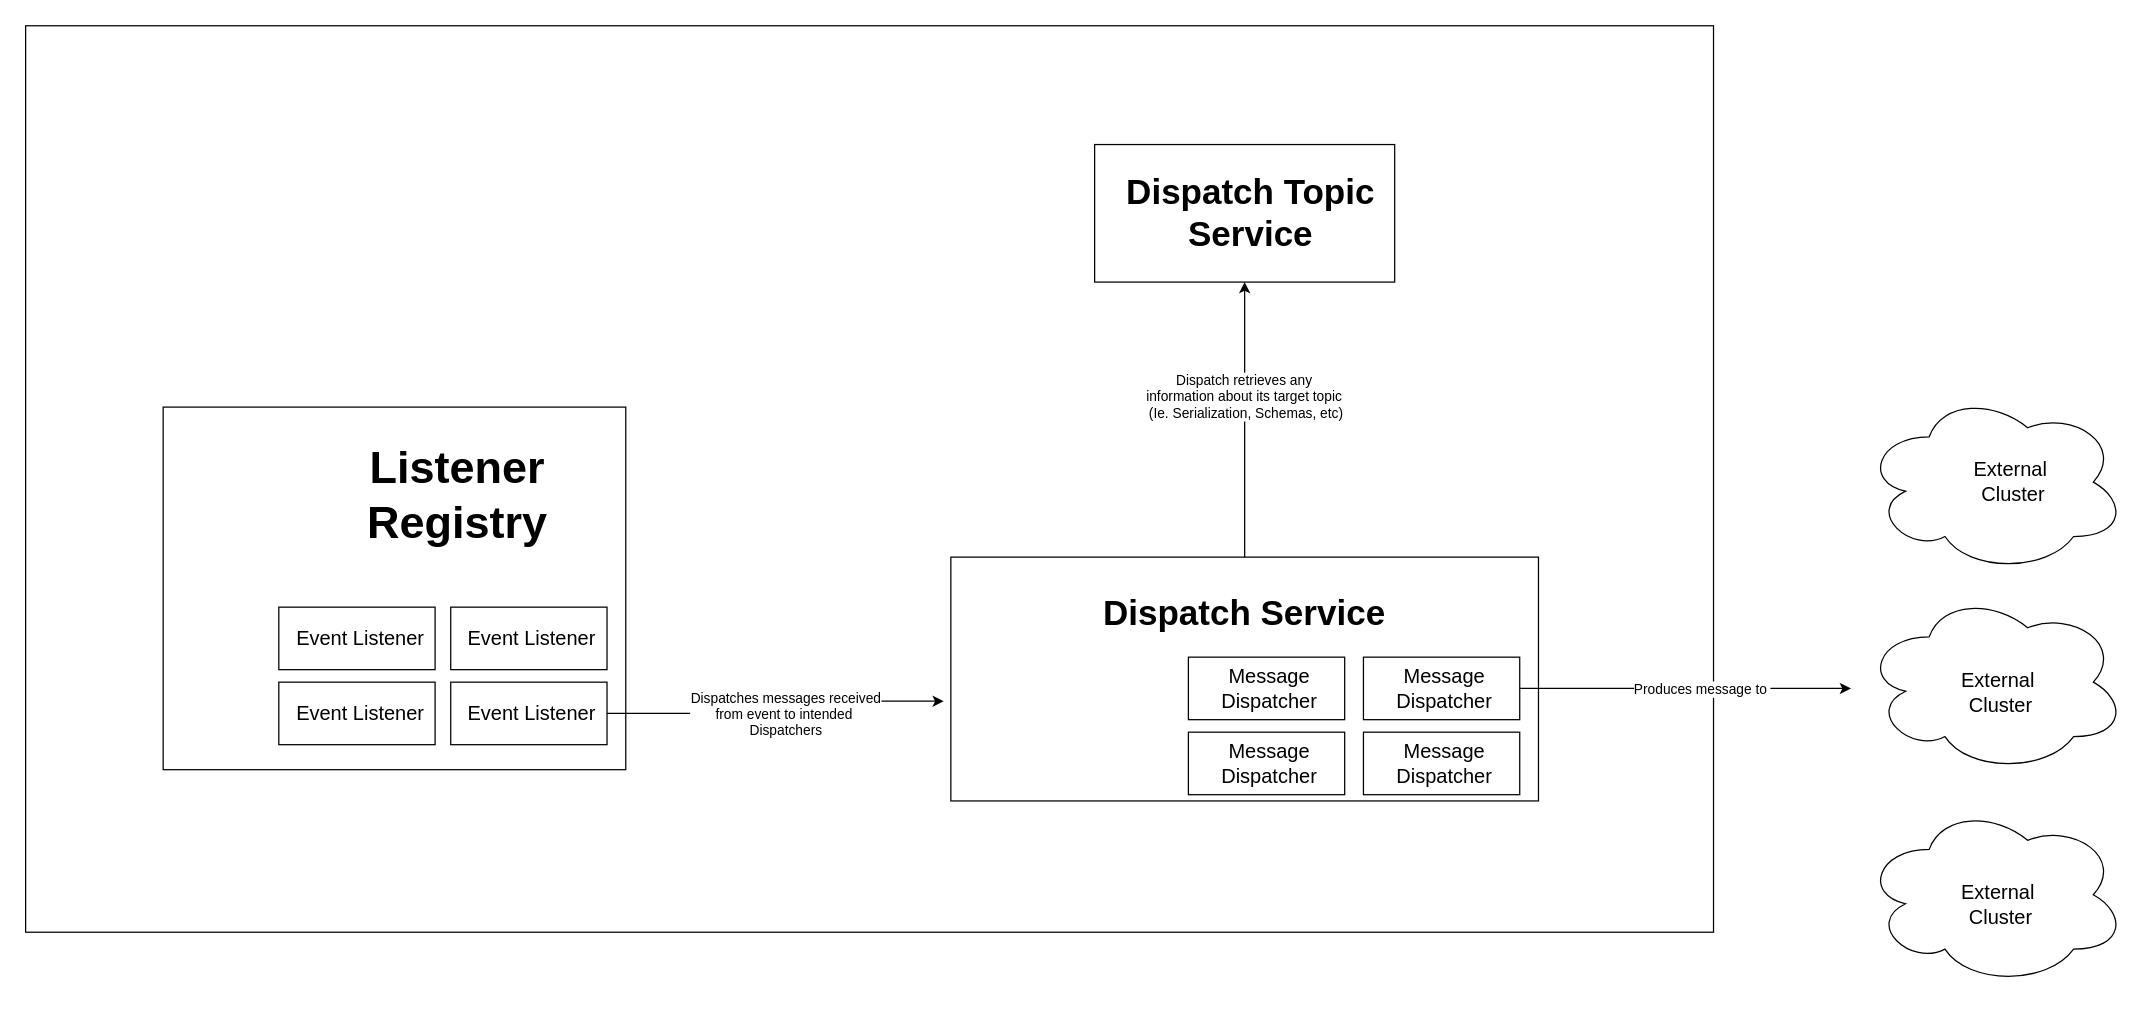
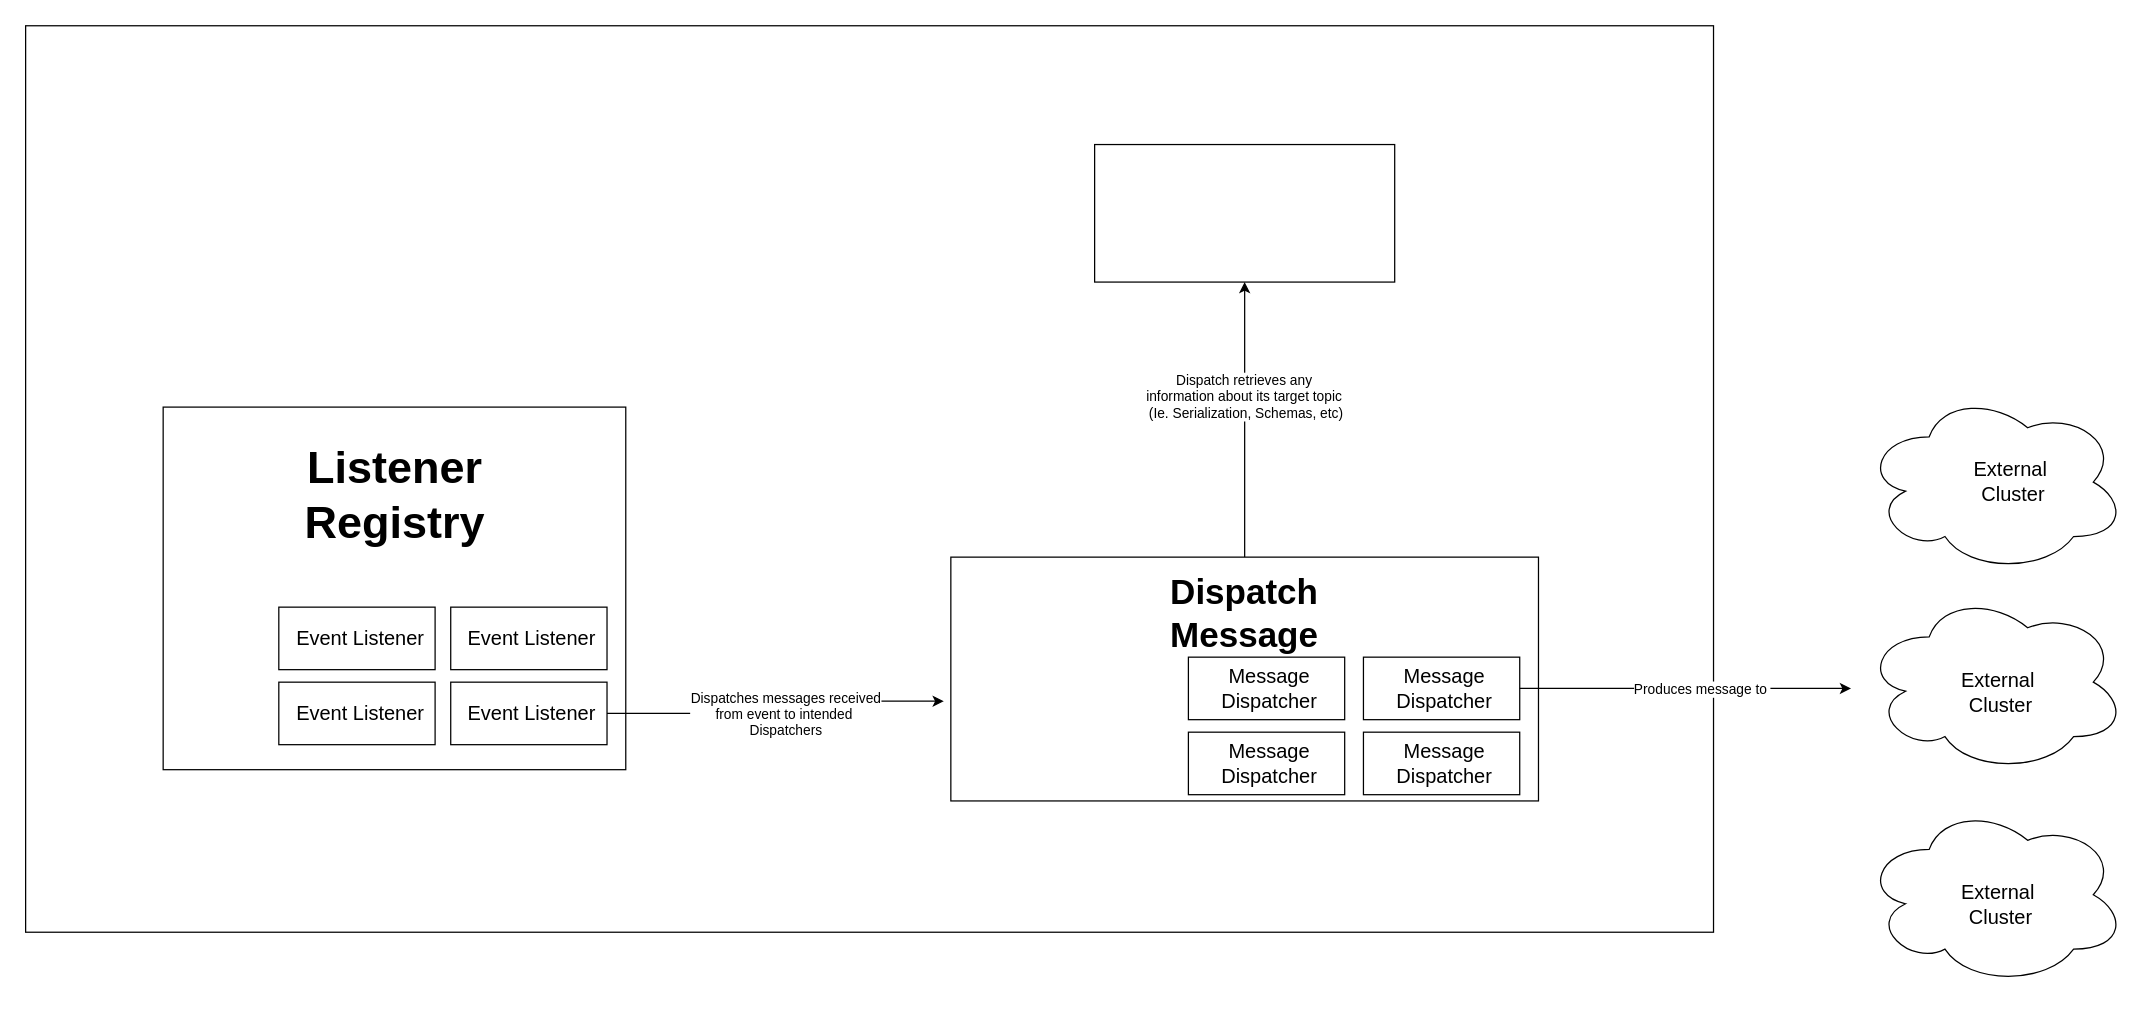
node "Dispatch Topic Service": removed
node "Listener Registry": moved (457, 494) -> (394, 494)
node "Dispatch Service": label "Dispatch Service" -> "Dispatch Message"
